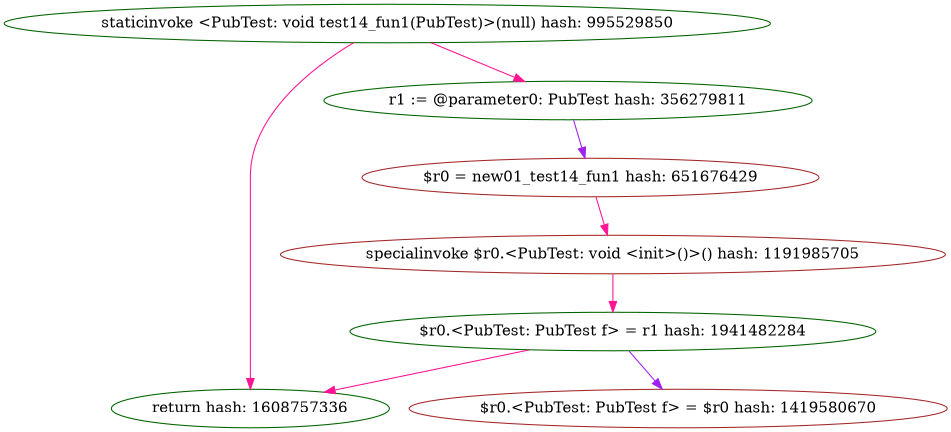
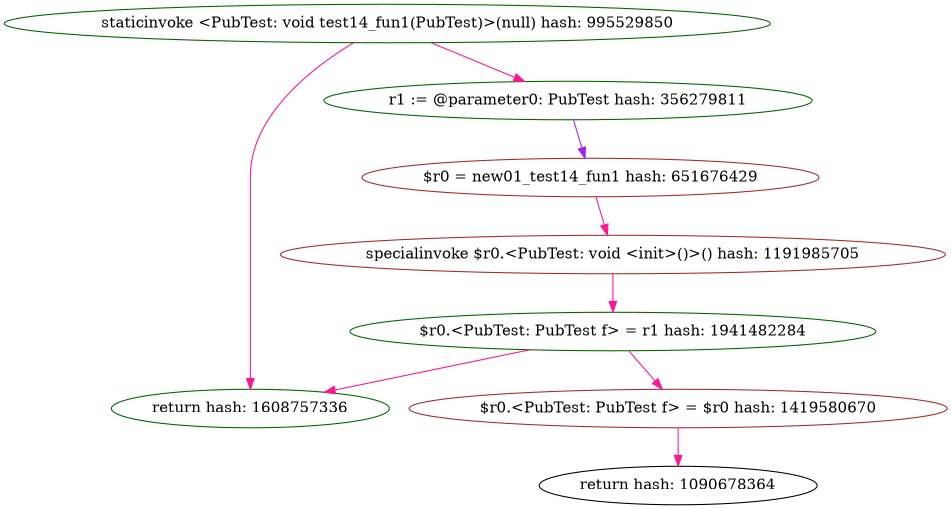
edge "$r0.<PubTest: PubTest f> = r1 hash: 1941482284" -> "$r0.<PubTest: PubTest f> = $r0 hash: 1419580670": color purple -> deeppink
node "return hash: 1090678364": added
